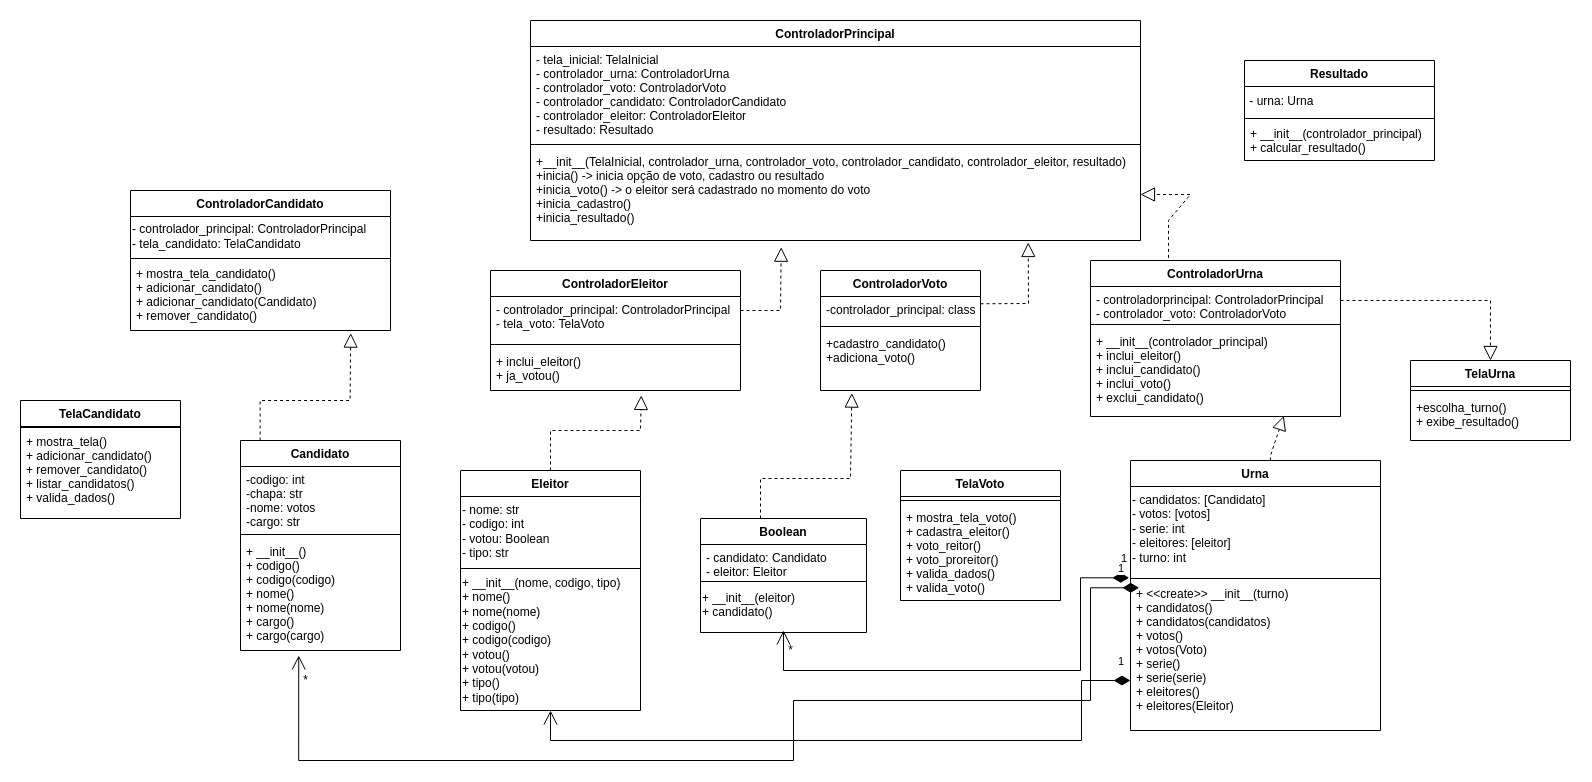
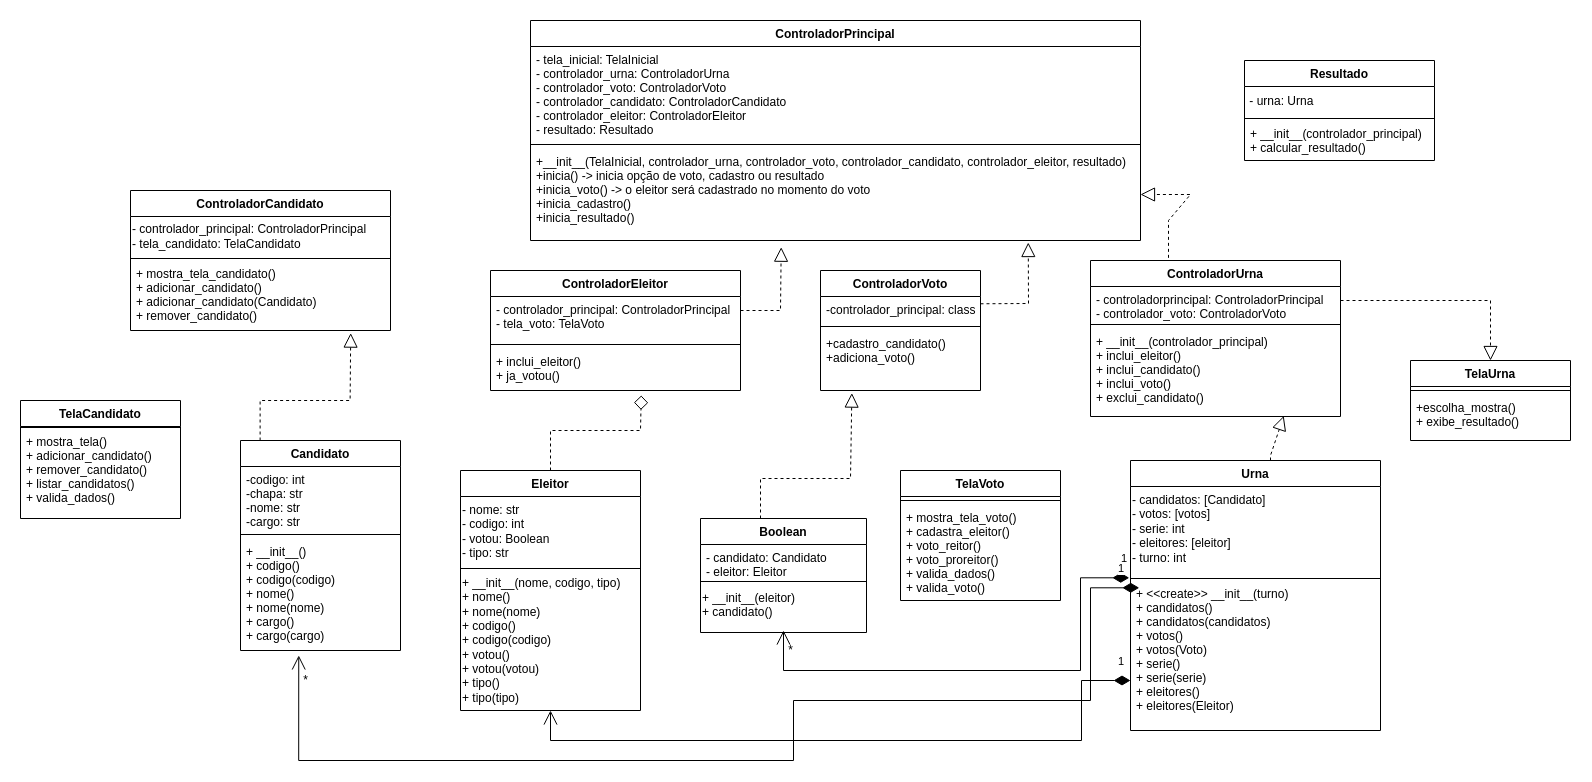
node "+escolha_turno() + exibe_resultado()": label "+escolha_turno() + exibe_resultado()" -> "+escolha_mostra() + exibe_resultado()"
edge "Eleitor" -> "+ inclui_eleitor() + ja_votou()": arrowhead block -> diamond
node "-codigo: int -chapa: str -nome: votos -cargo: str": label "-codigo: int -chapa: str -nome: votos -cargo: str" -> "-codigo: int -chapa: str -nome: str -cargo: str"
